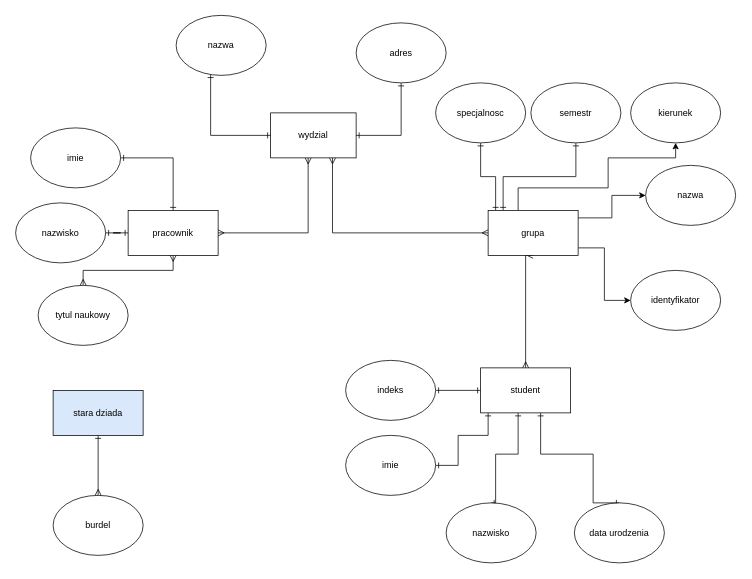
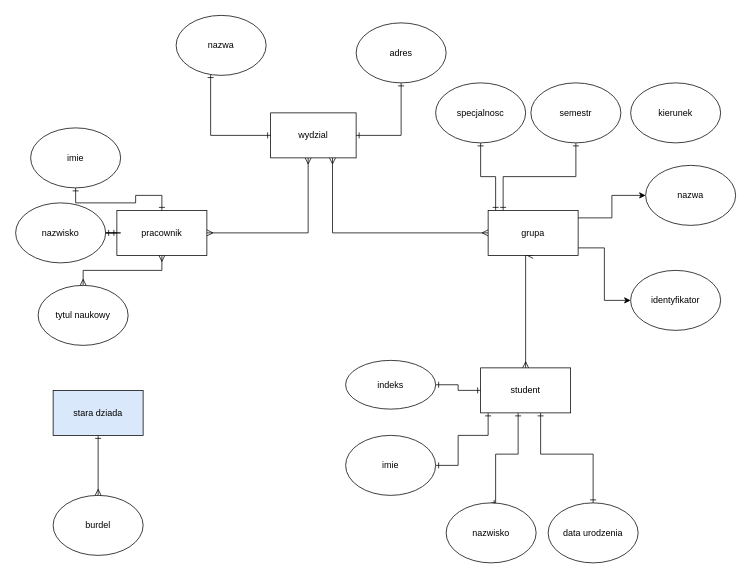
edge "grupa" -> "kierunek": removed
node "pracownik": moved (173, 233) -> (162, 233)
node "indeks": size 90x60 -> 90x49
node "data urodzenia": moved (619, 533) -> (593, 533)
